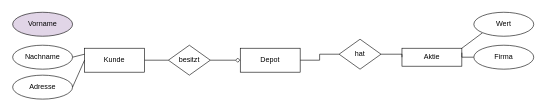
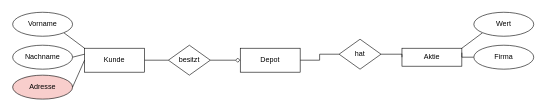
node "Vorname": fillcolor #e1d5e7 -> #ffffff
edge "Vorname" -- "Kunde": added
node "Adresse": fillcolor #ffffff -> #f8cecc
